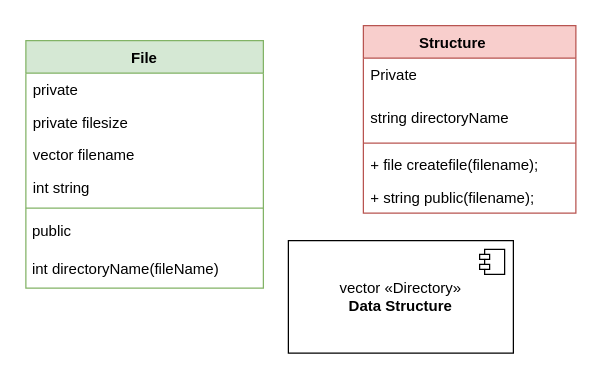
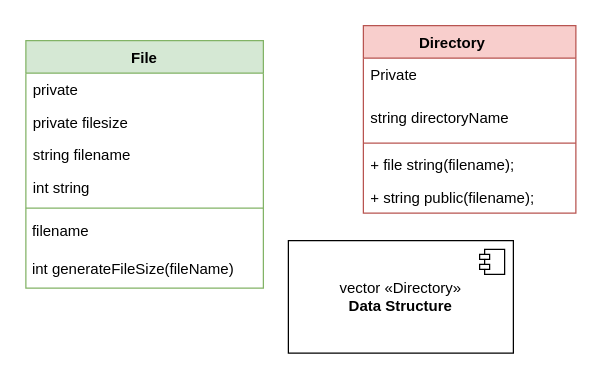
node "Structure": label "Structure" -> "Directory"
node "vector filename": label "vector filename" -> "string filename"
node "+ file createfile(filename);": label "+ file createfile(filename);" -> "+ file string(filename);"
node "public": label "public" -> "filename"
node "int directoryName(fileName)": label "int directoryName(fileName)" -> "int generateFileSize(fileName)"
